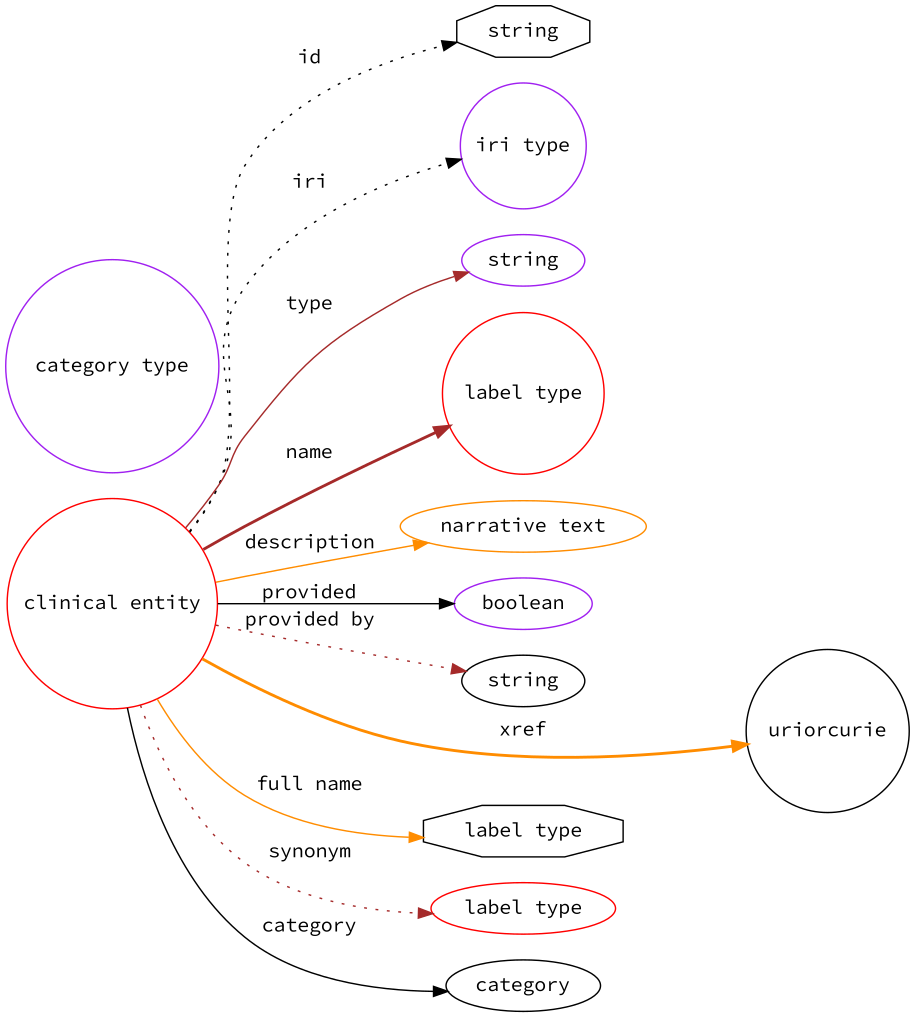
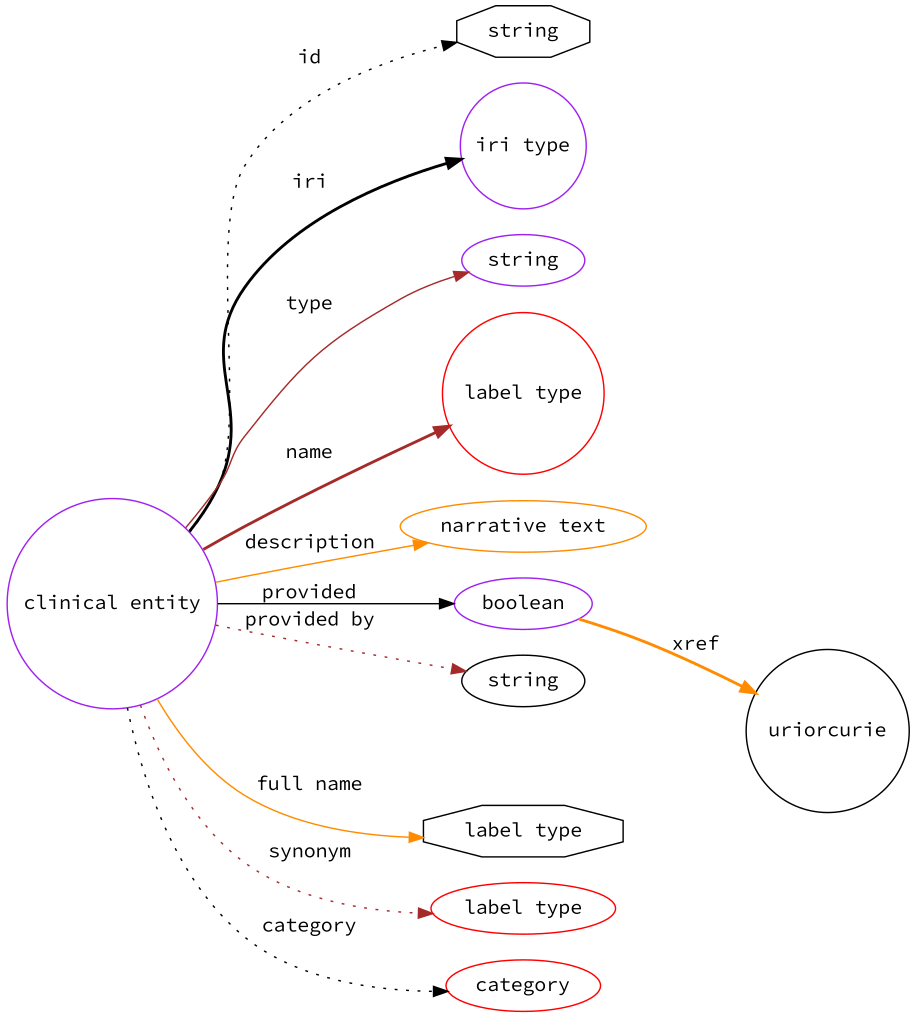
edge "clinical entity" -> "iri type": style dotted -> bold
node "category type": removed
node "clinical entity": color red -> purple
edge "clinical entity" -> "uriorcurie": now "boolean" -> "uriorcurie"
edge "clinical entity" -> "category": style solid -> dotted
node "category": color black -> red
